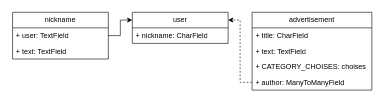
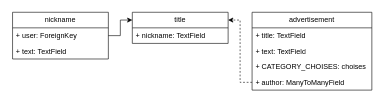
node "user": label "user" -> "title"
node "+ user: TextField": label "+ user: TextField" -> "+ user: ForeignKey"
node "+ nickname: CharField": label "+ nickname: CharField" -> "+ nickname: TextField"
node "+ title: CharField": label "+ title: CharField" -> "+ title: TextField"
